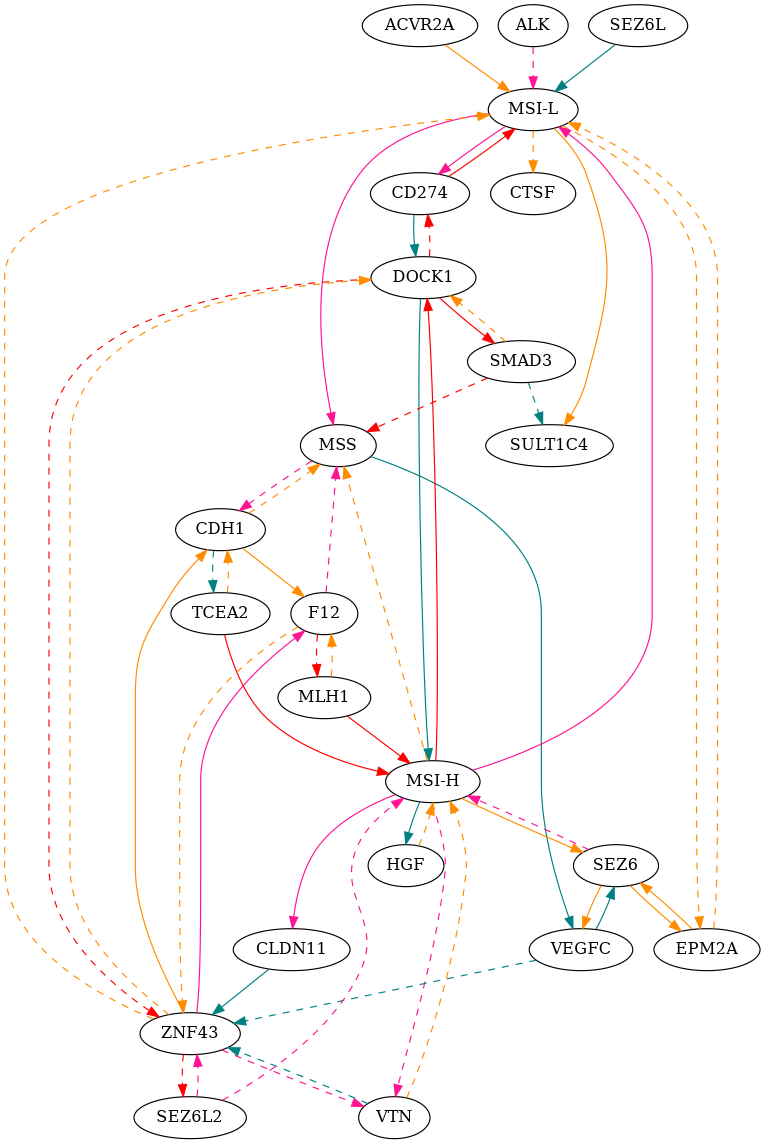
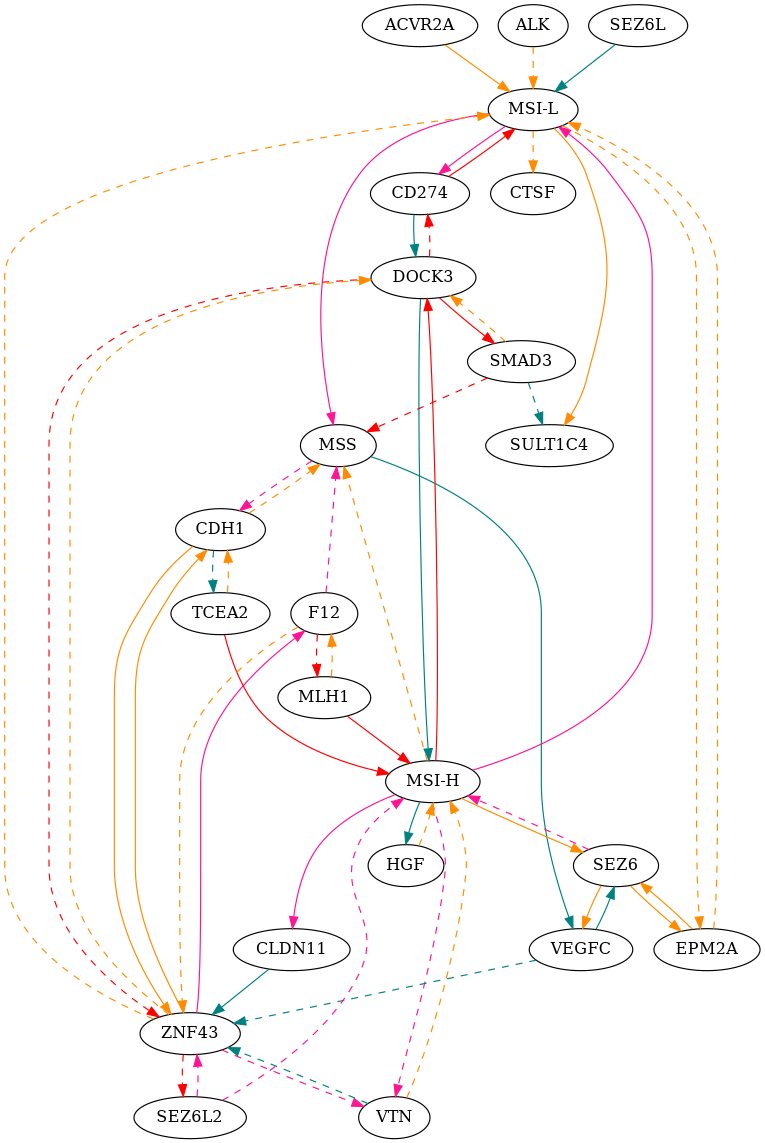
edge "ALK" -> "MSI-L": color deeppink -> darkorange
node "DOCK1": label "DOCK1" -> "DOCK3"
edge "CDH1" -> "F12": now "CDH1" -> "ZNF43"
